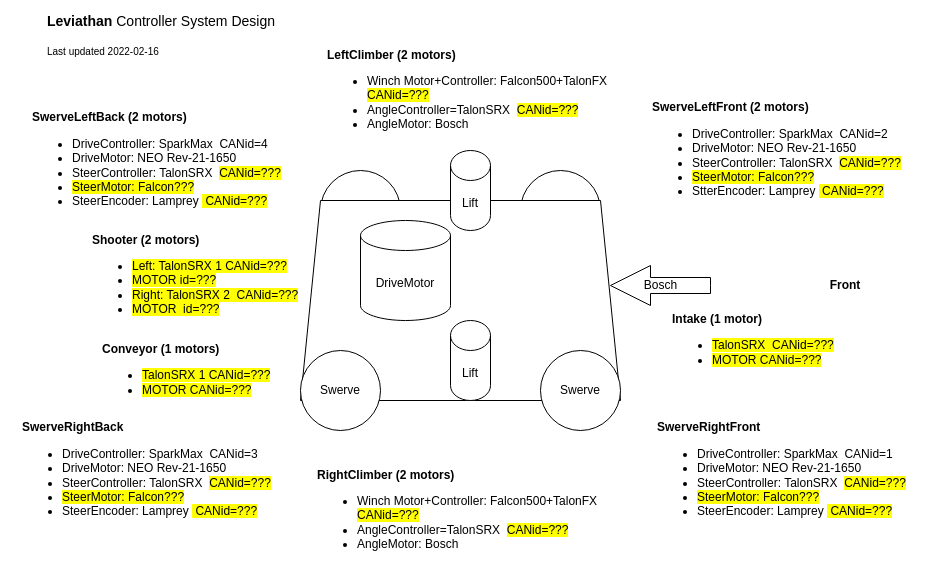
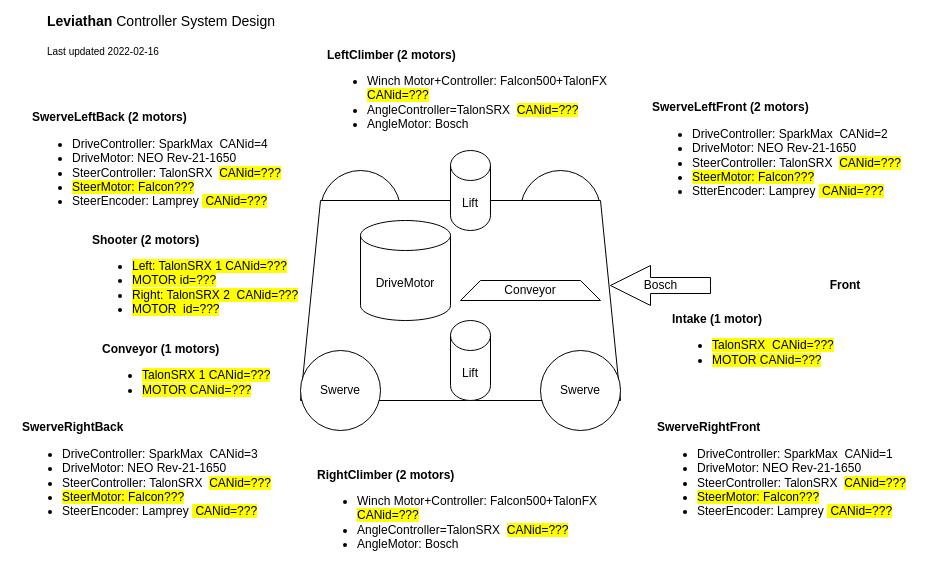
node "Conveyor": added
